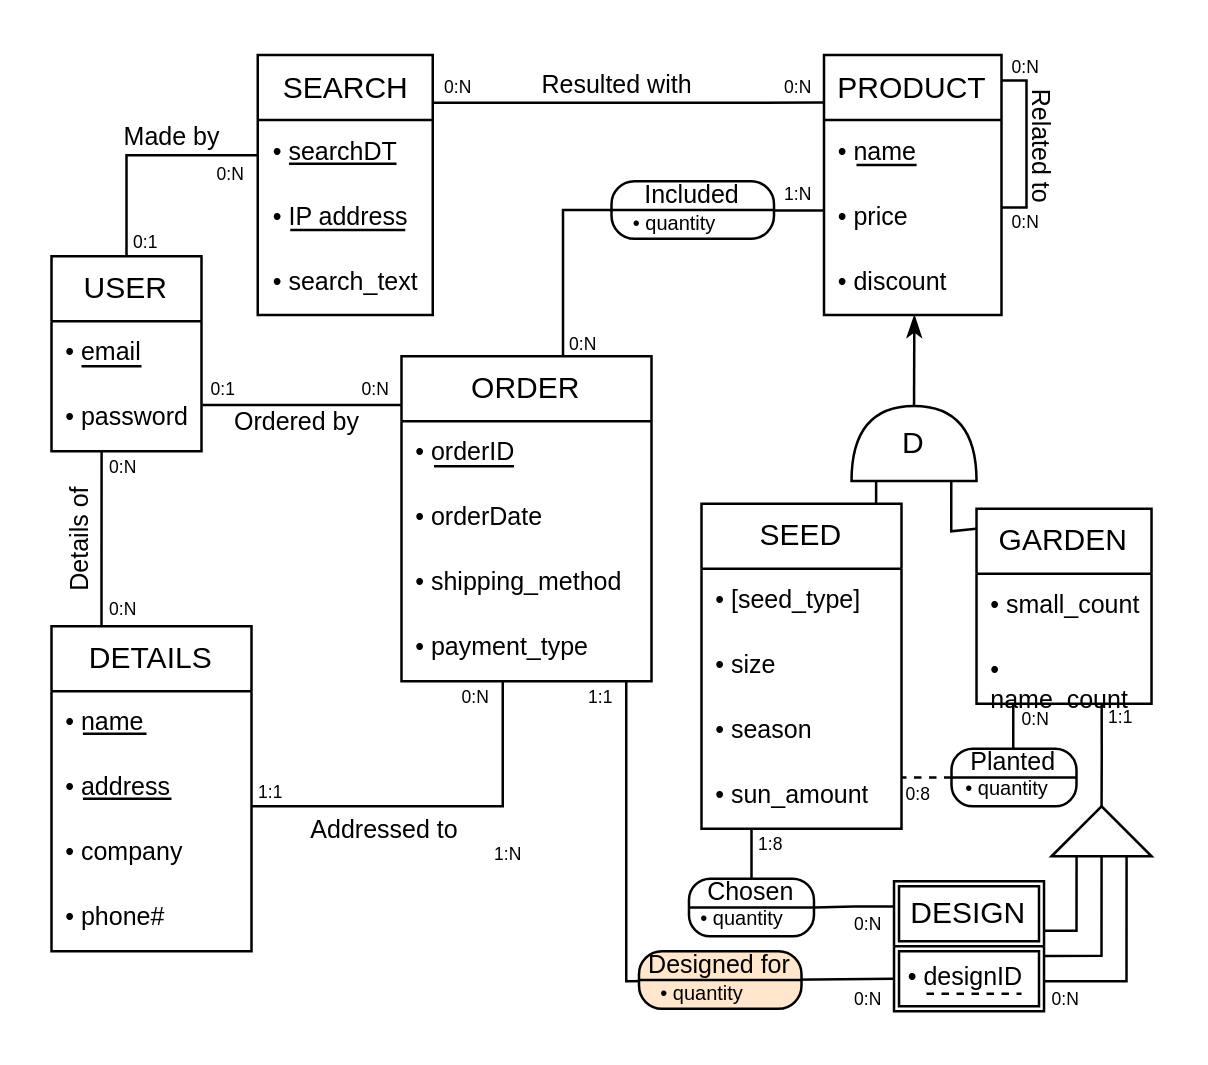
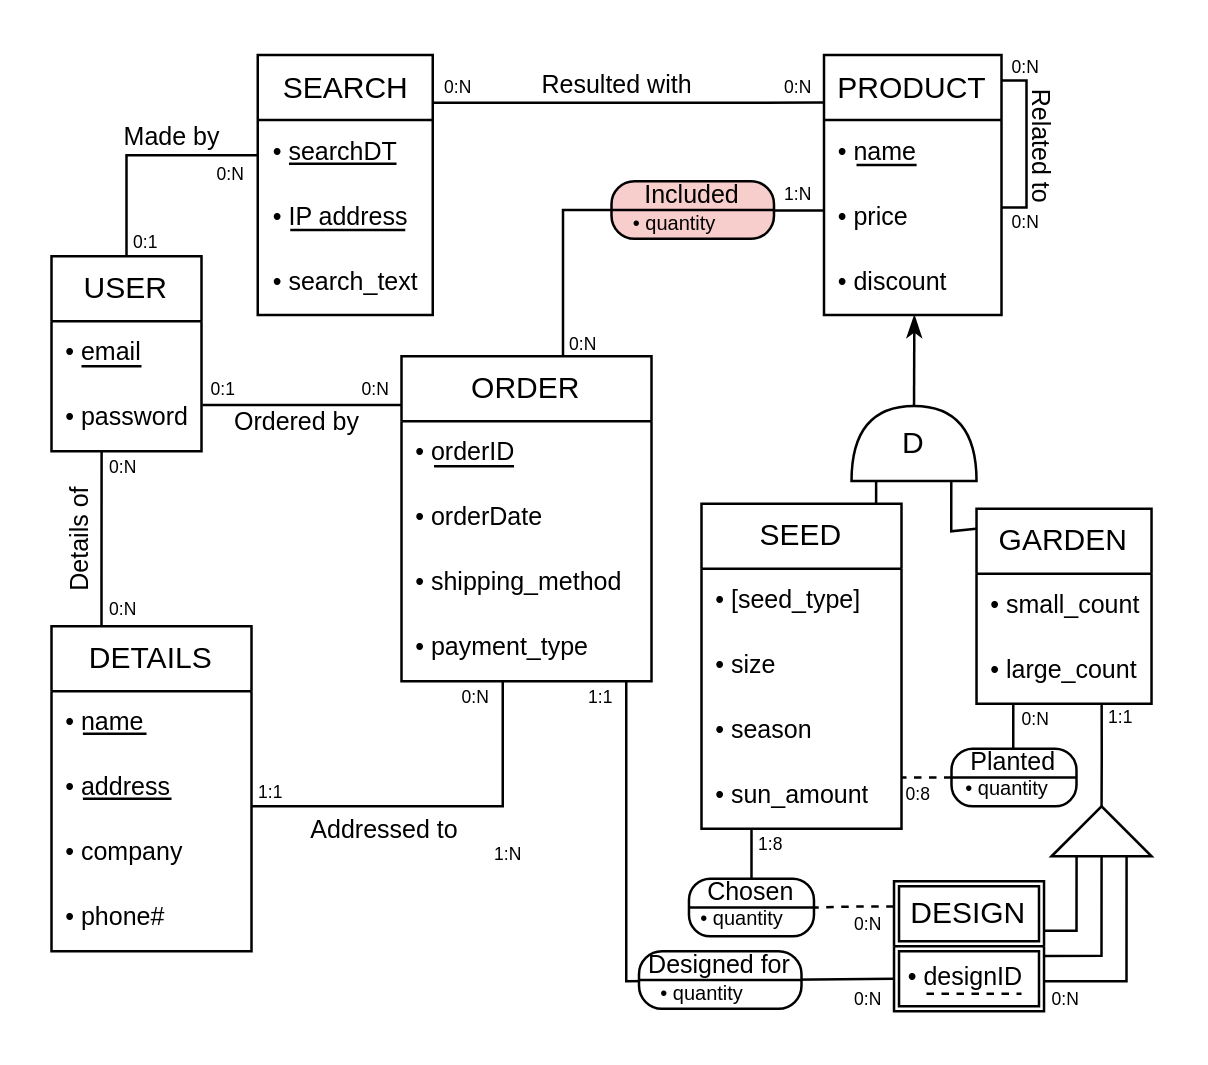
node "Included": fillcolor #ffffff -> #f8cecc
node "• name_count": label "• name_count" -> "• large_count"
edge "Chosen" -- "DESIGN": style solid -> dashed
node "Designed for": fillcolor #ffe6cc -> #ffffff
